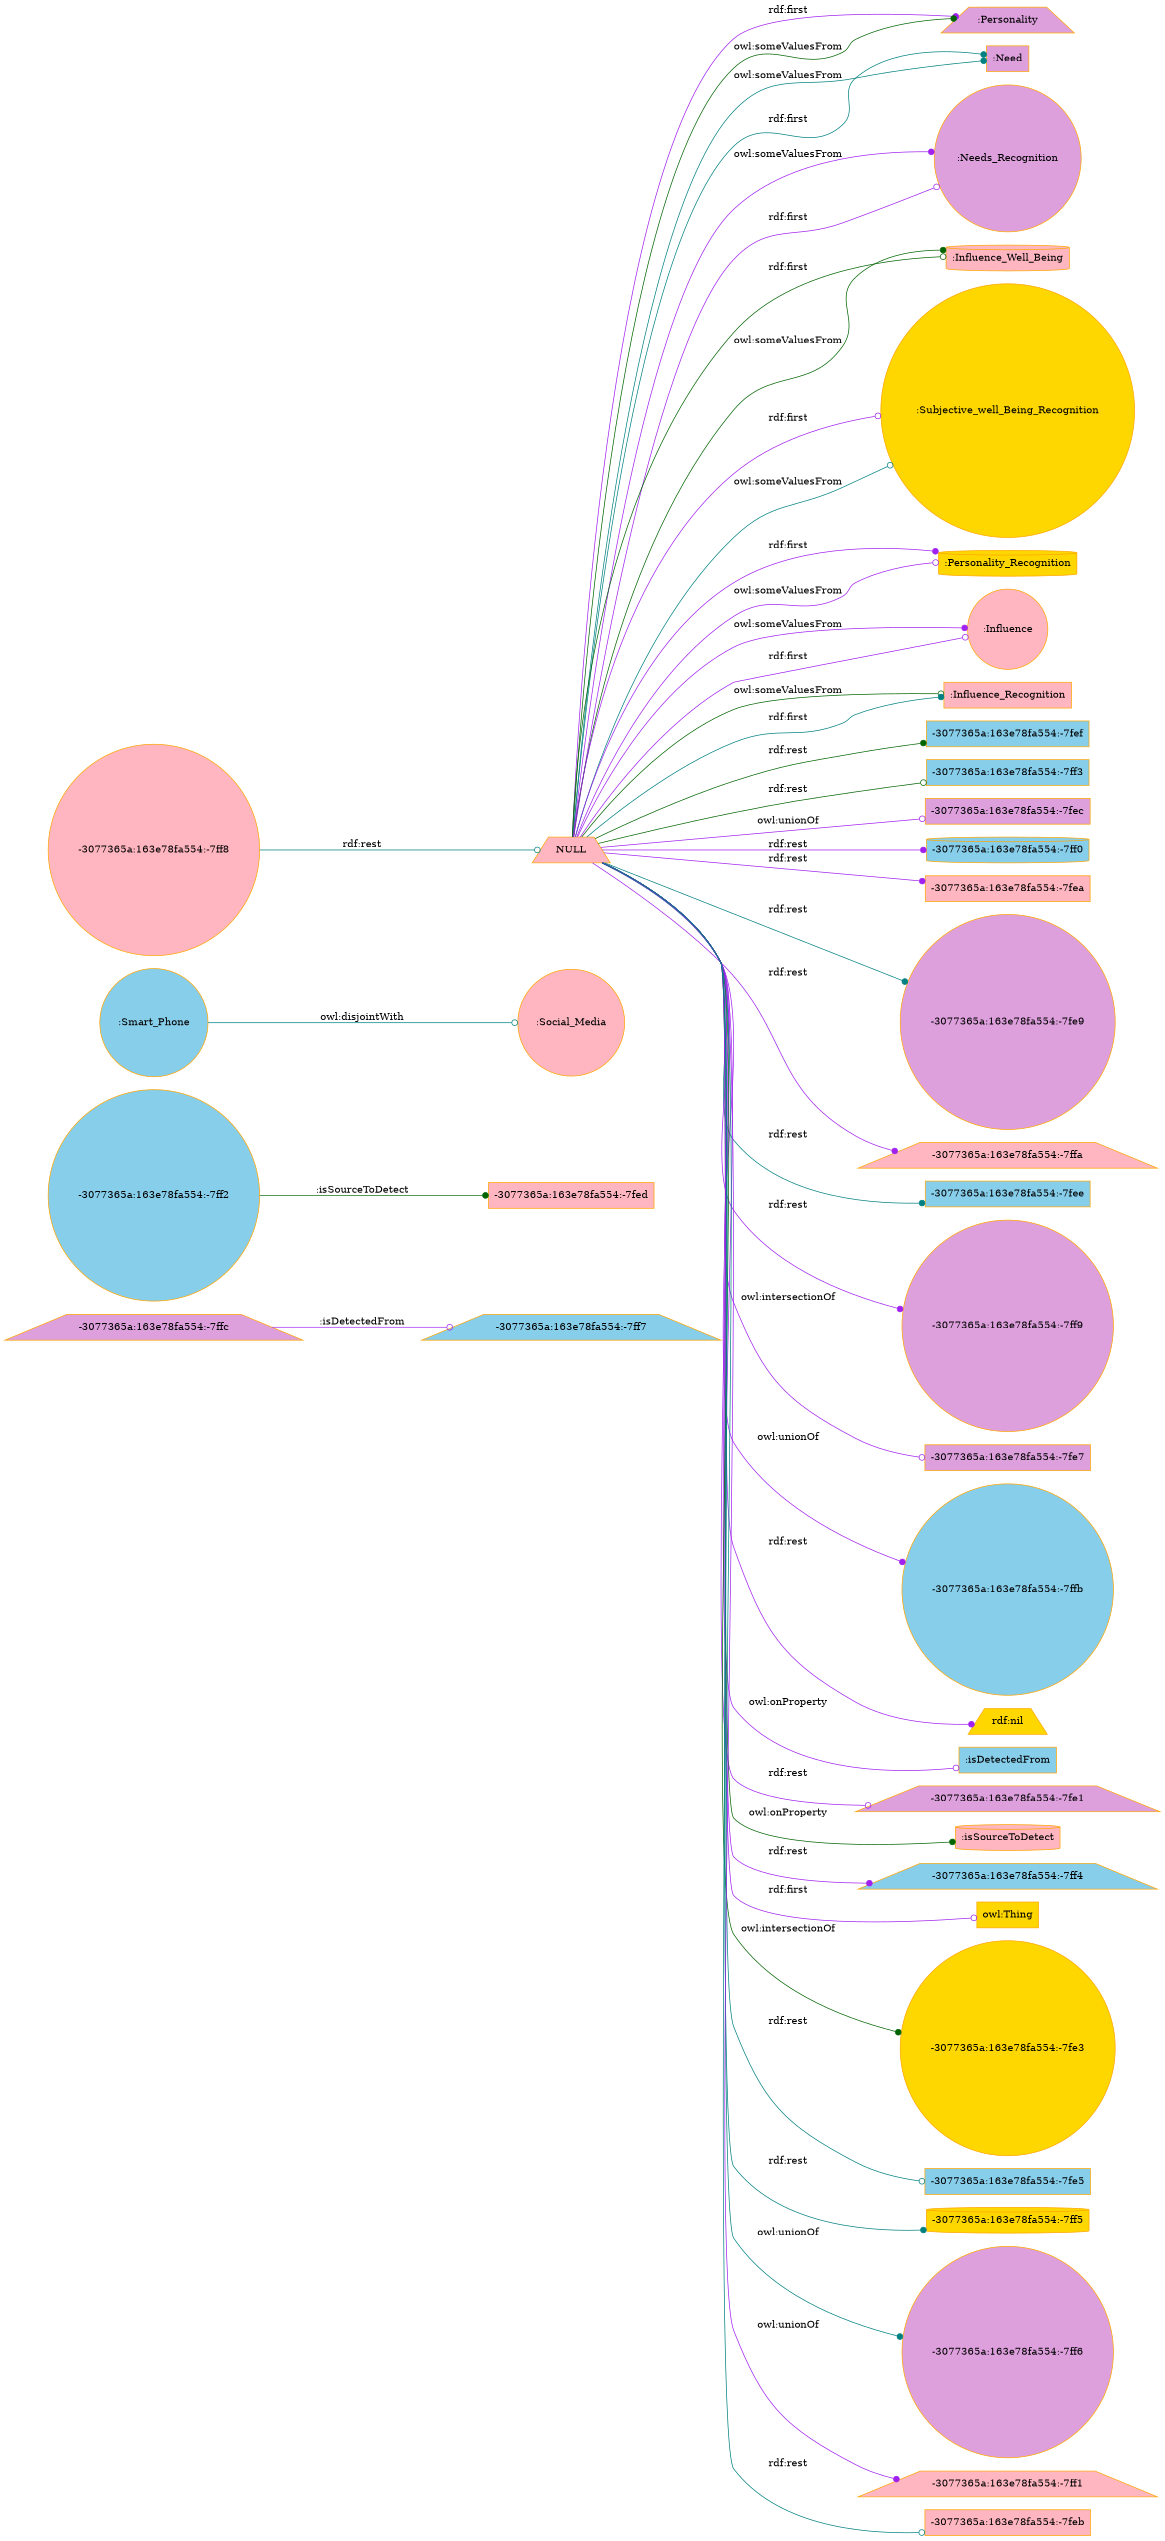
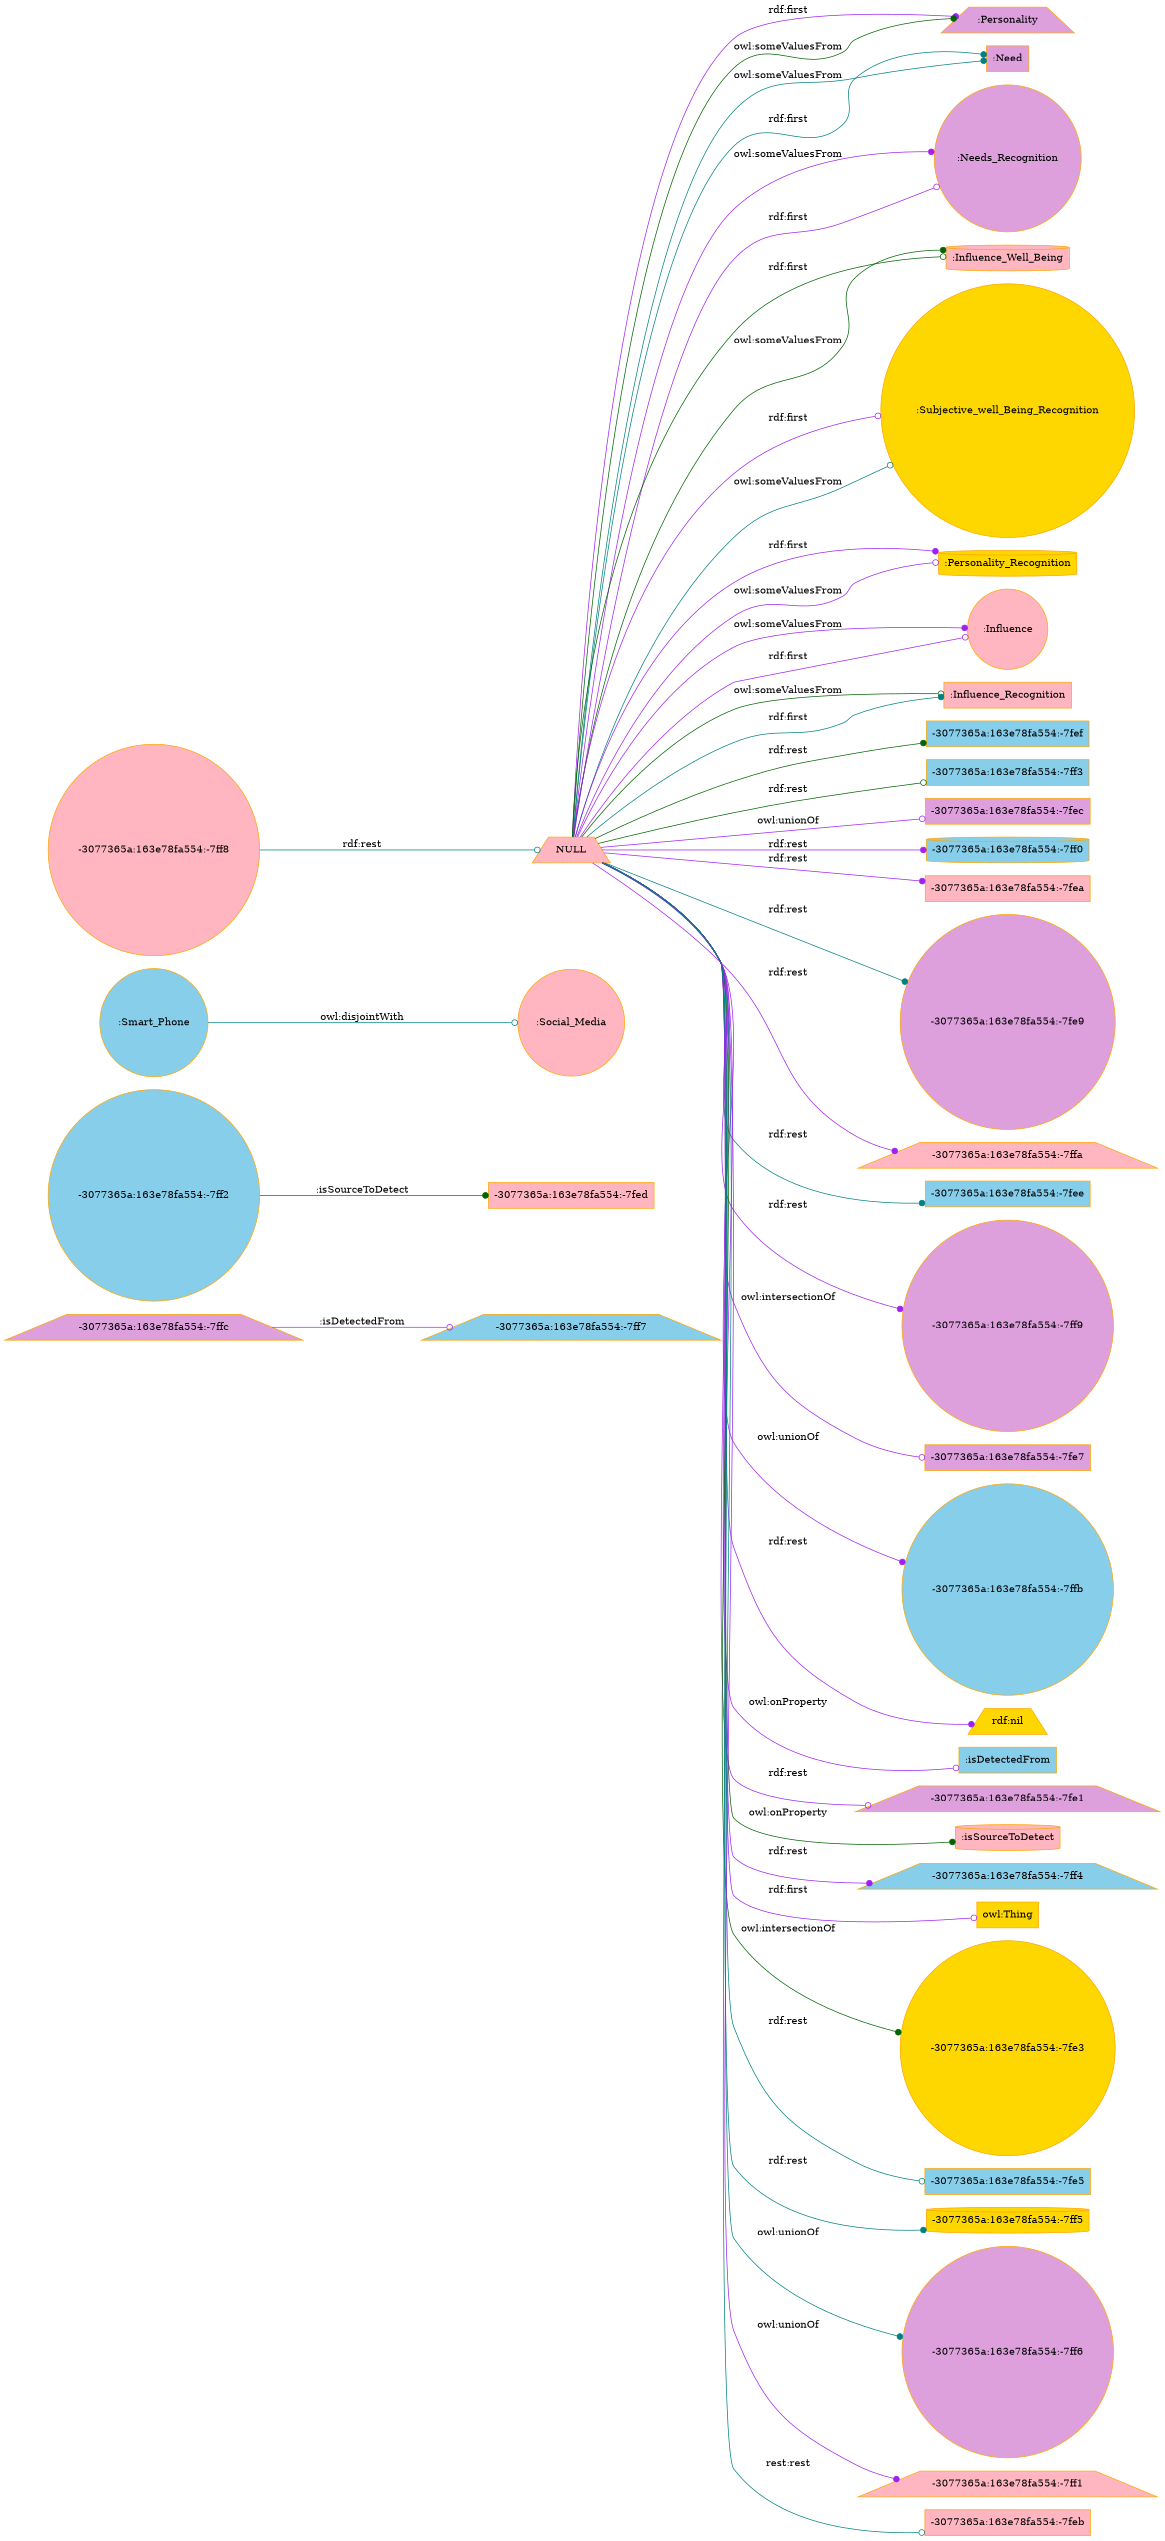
edge "NULL" -> "-3077365a:163e78fa554:-7feb": label "rdf:rest" -> "rest:rest"
